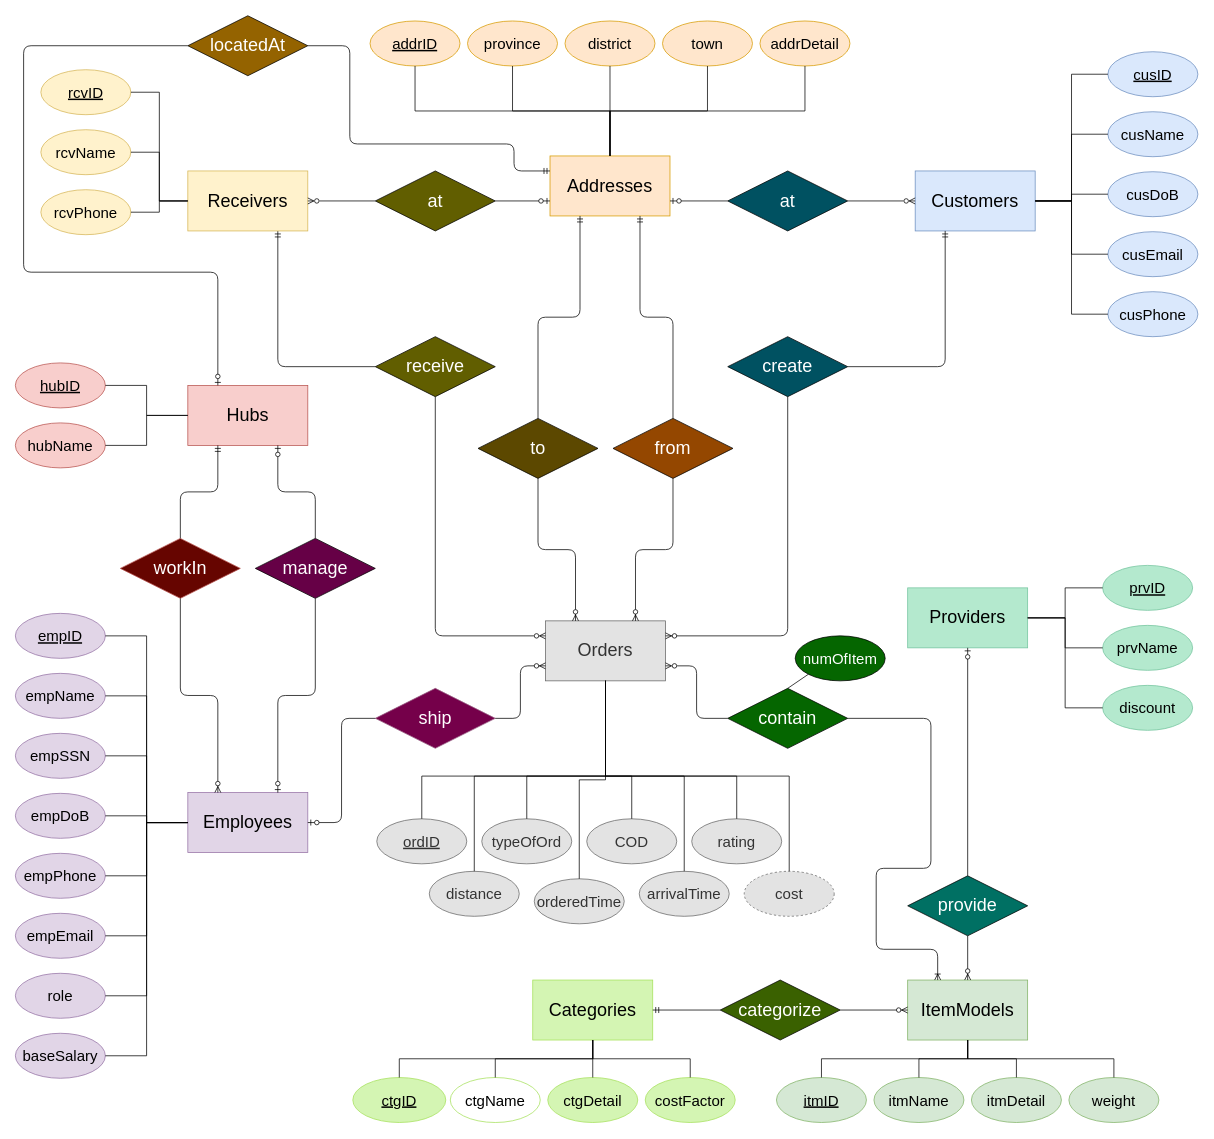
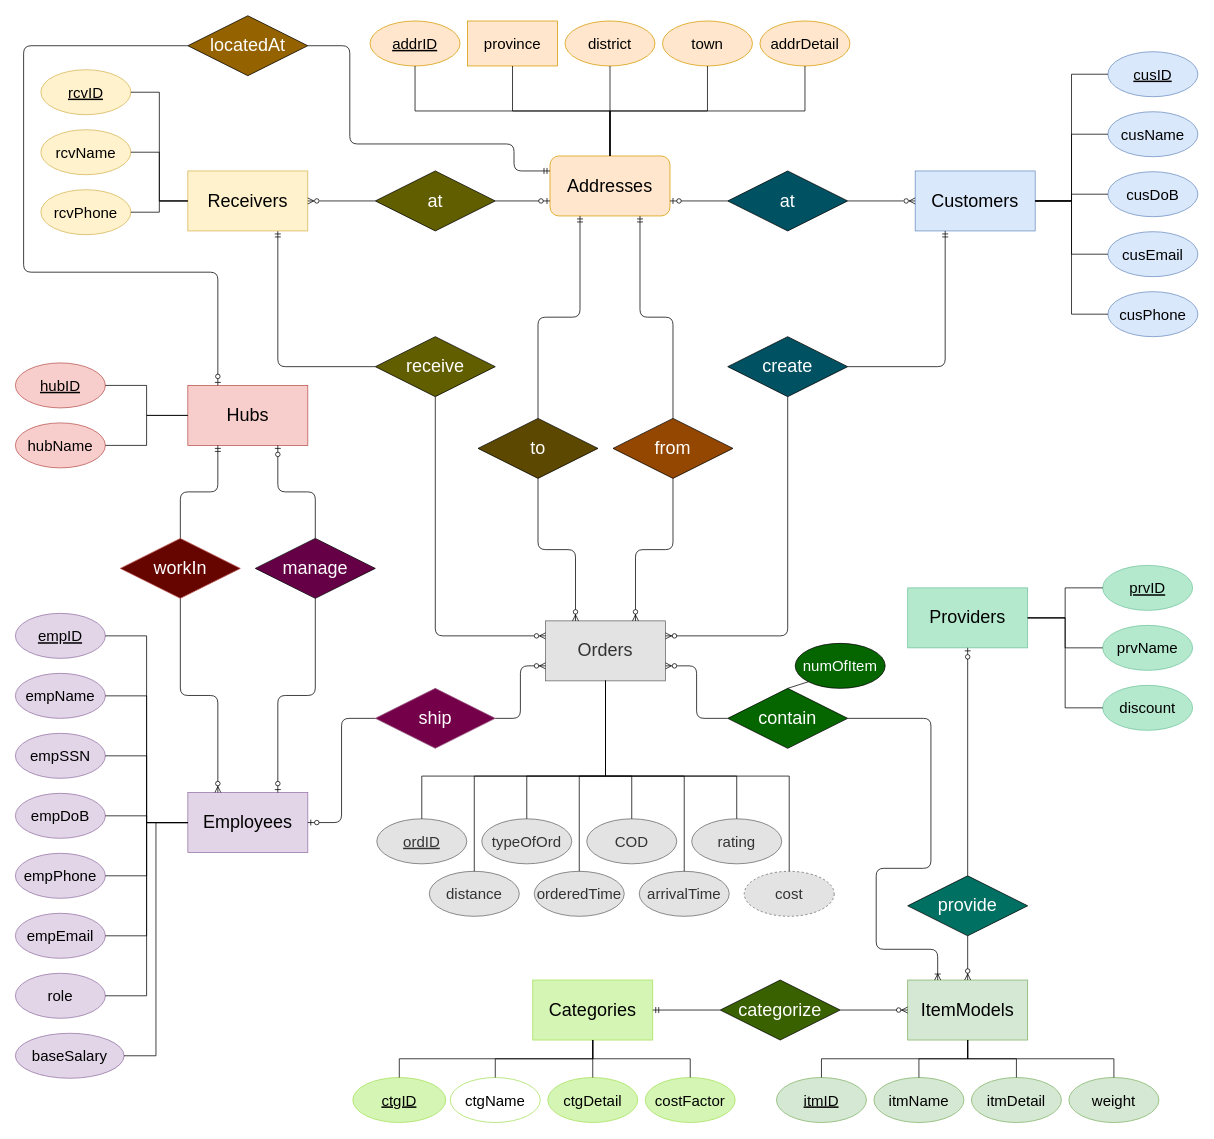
node "province": shape ellipse -> rectangle
node "Addresses": shape rectangle -> rounded rectangle
node "numOfItem": moved (840, 658) -> (840, 666)
node "orderedTime": moved (579, 901) -> (579, 894)
node "baseSalary": size 90x45 -> 109x45
